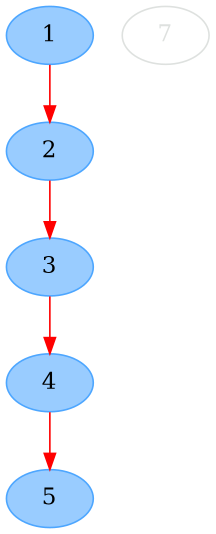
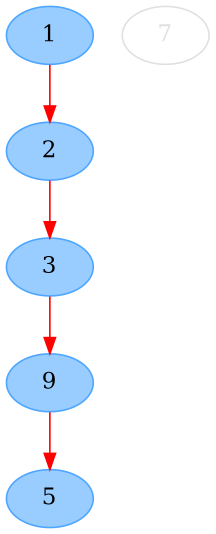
node "4": label "4" -> "9"
